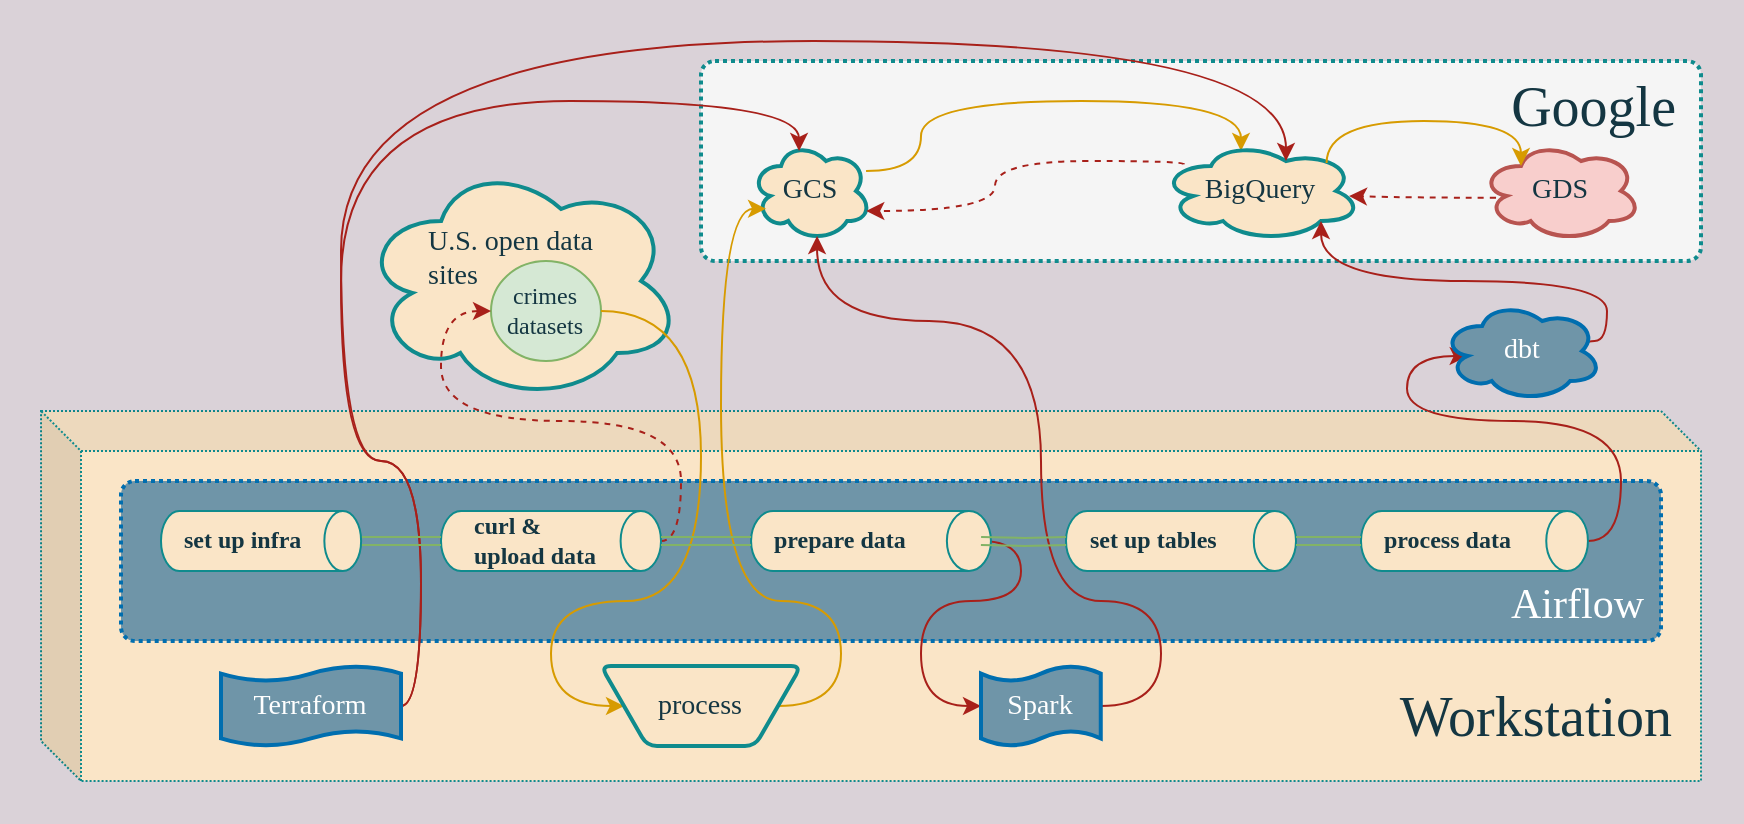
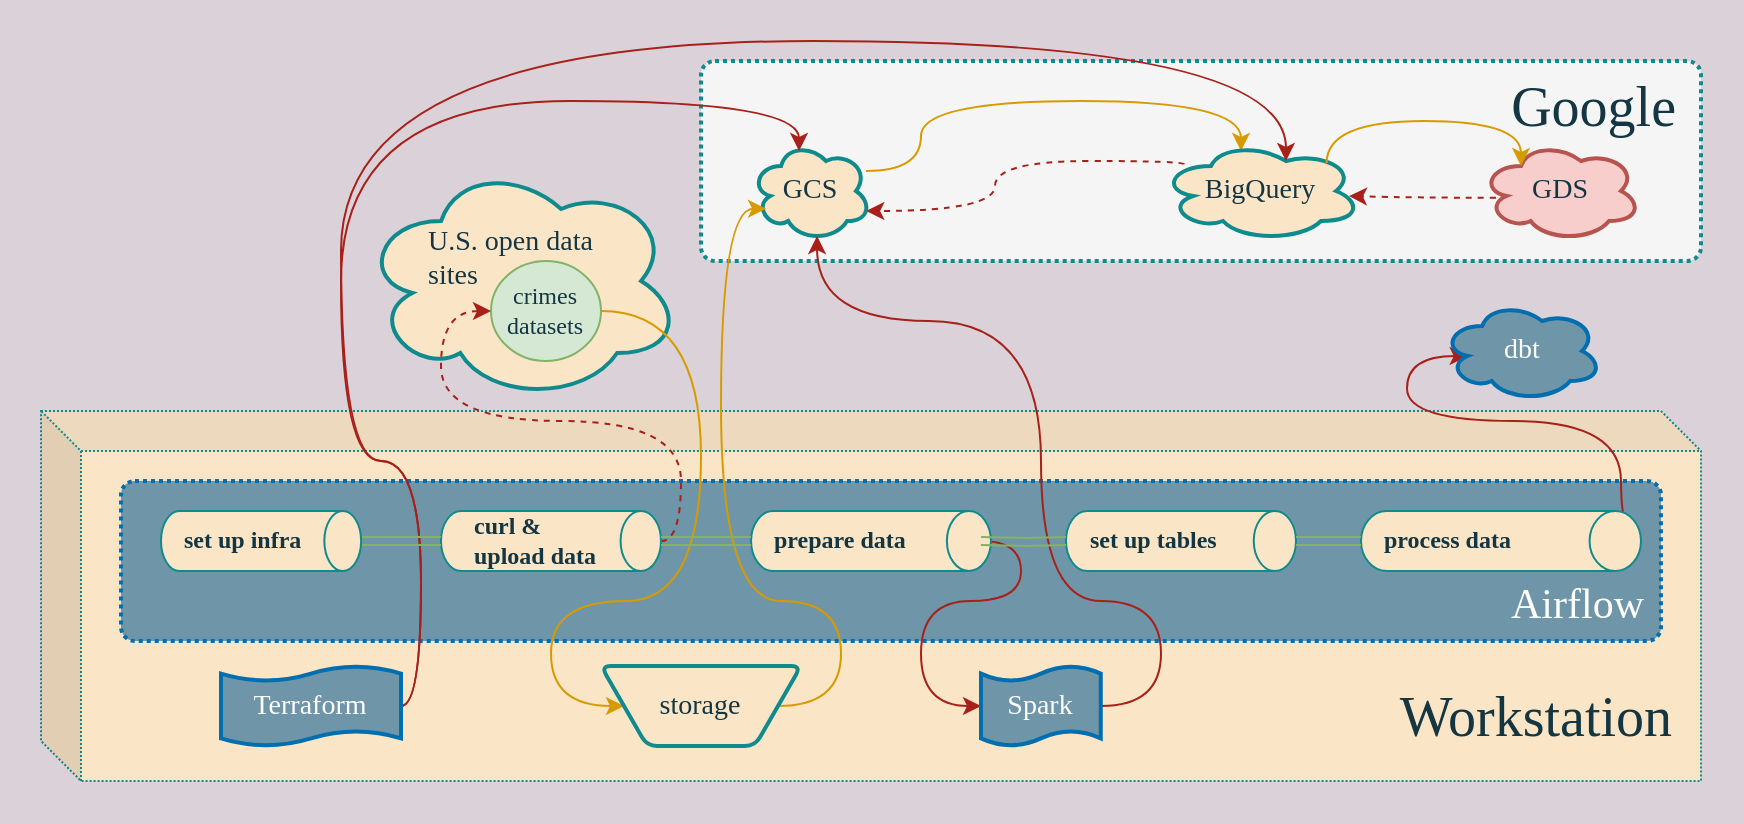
edge "dbt" -> "BigQuery": removed
node "process data": size 227x60 -> 280x60
node "process": label "process" -> "storage"
